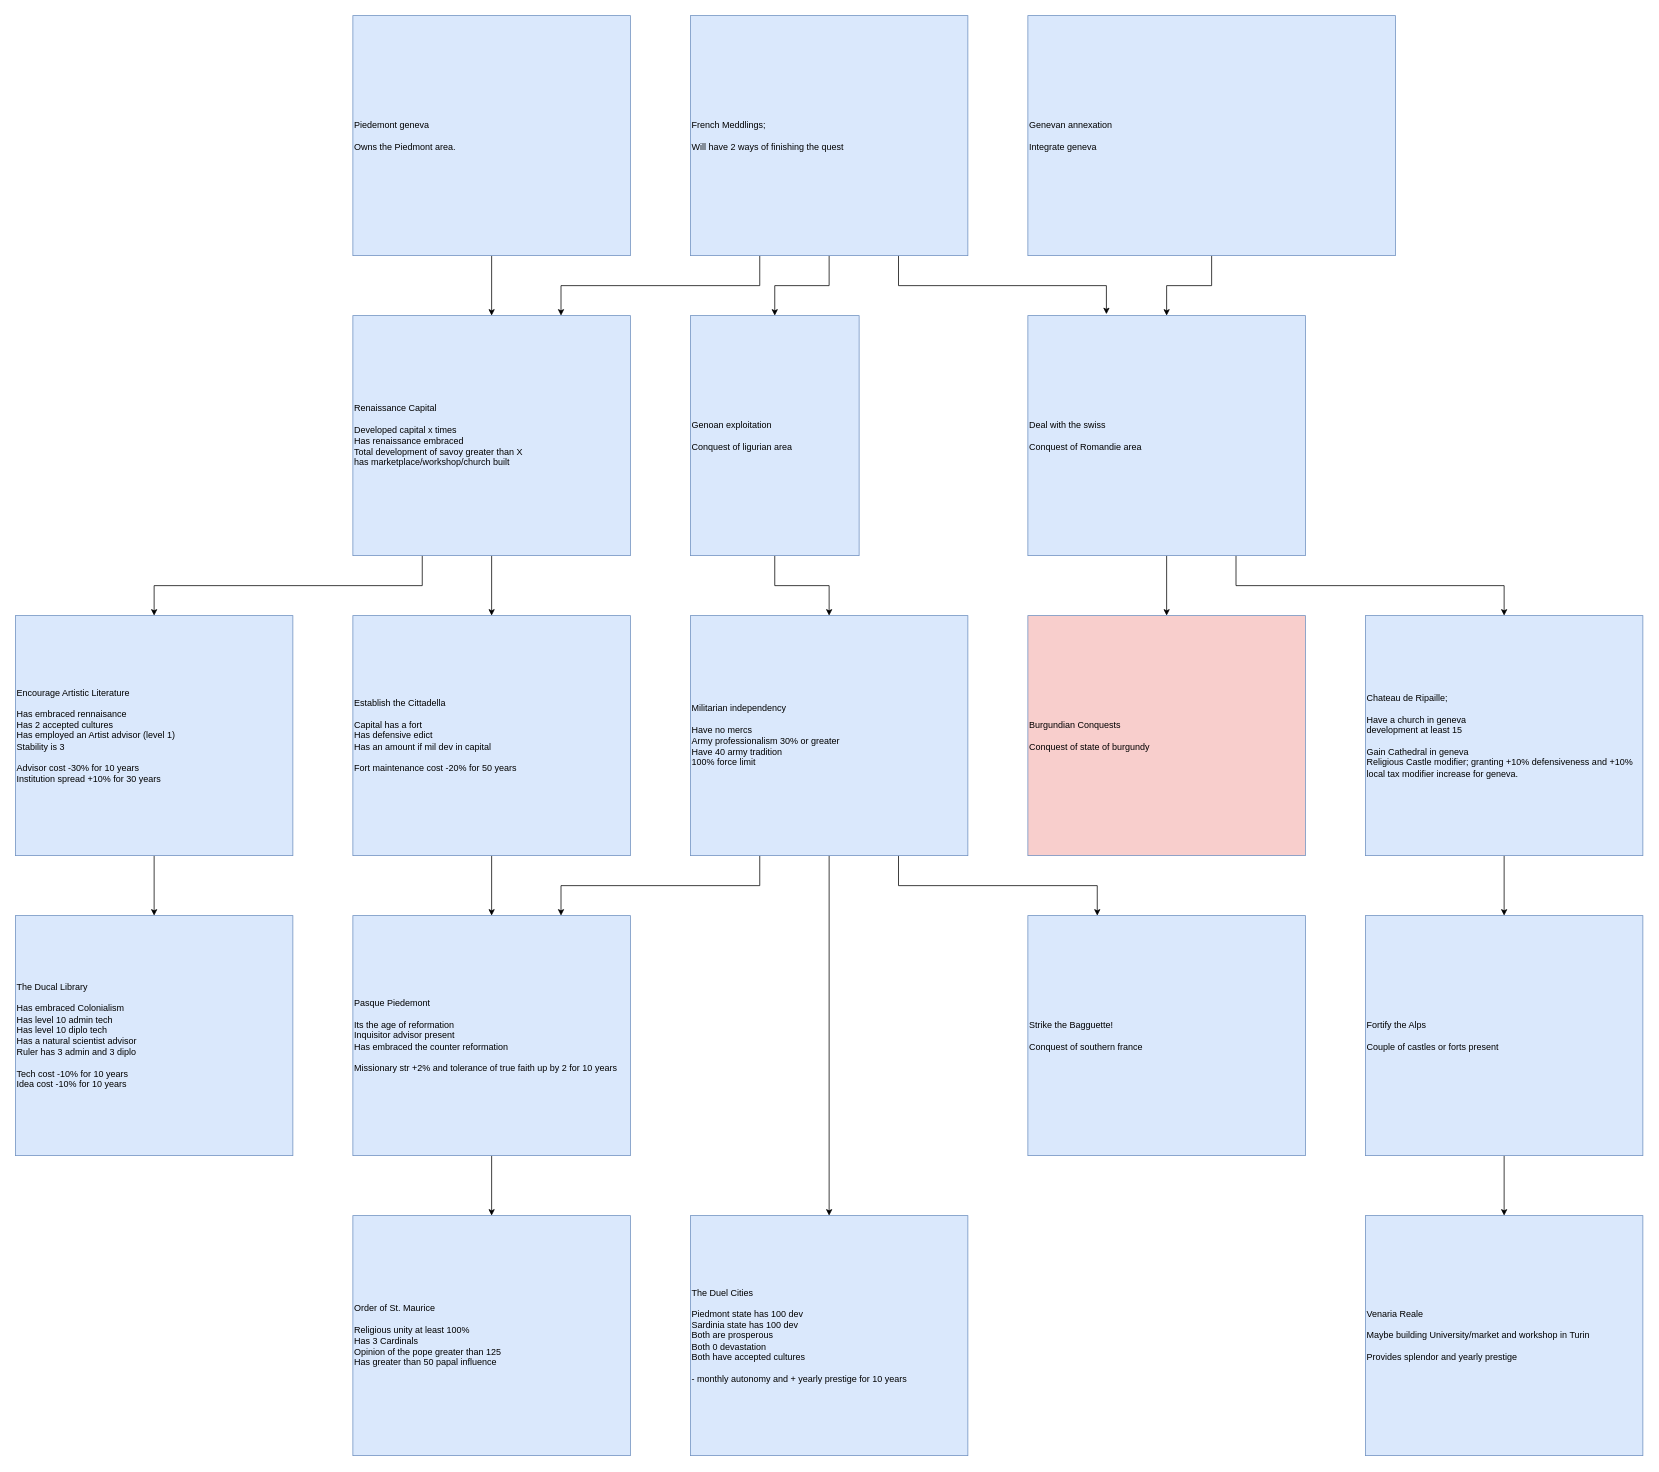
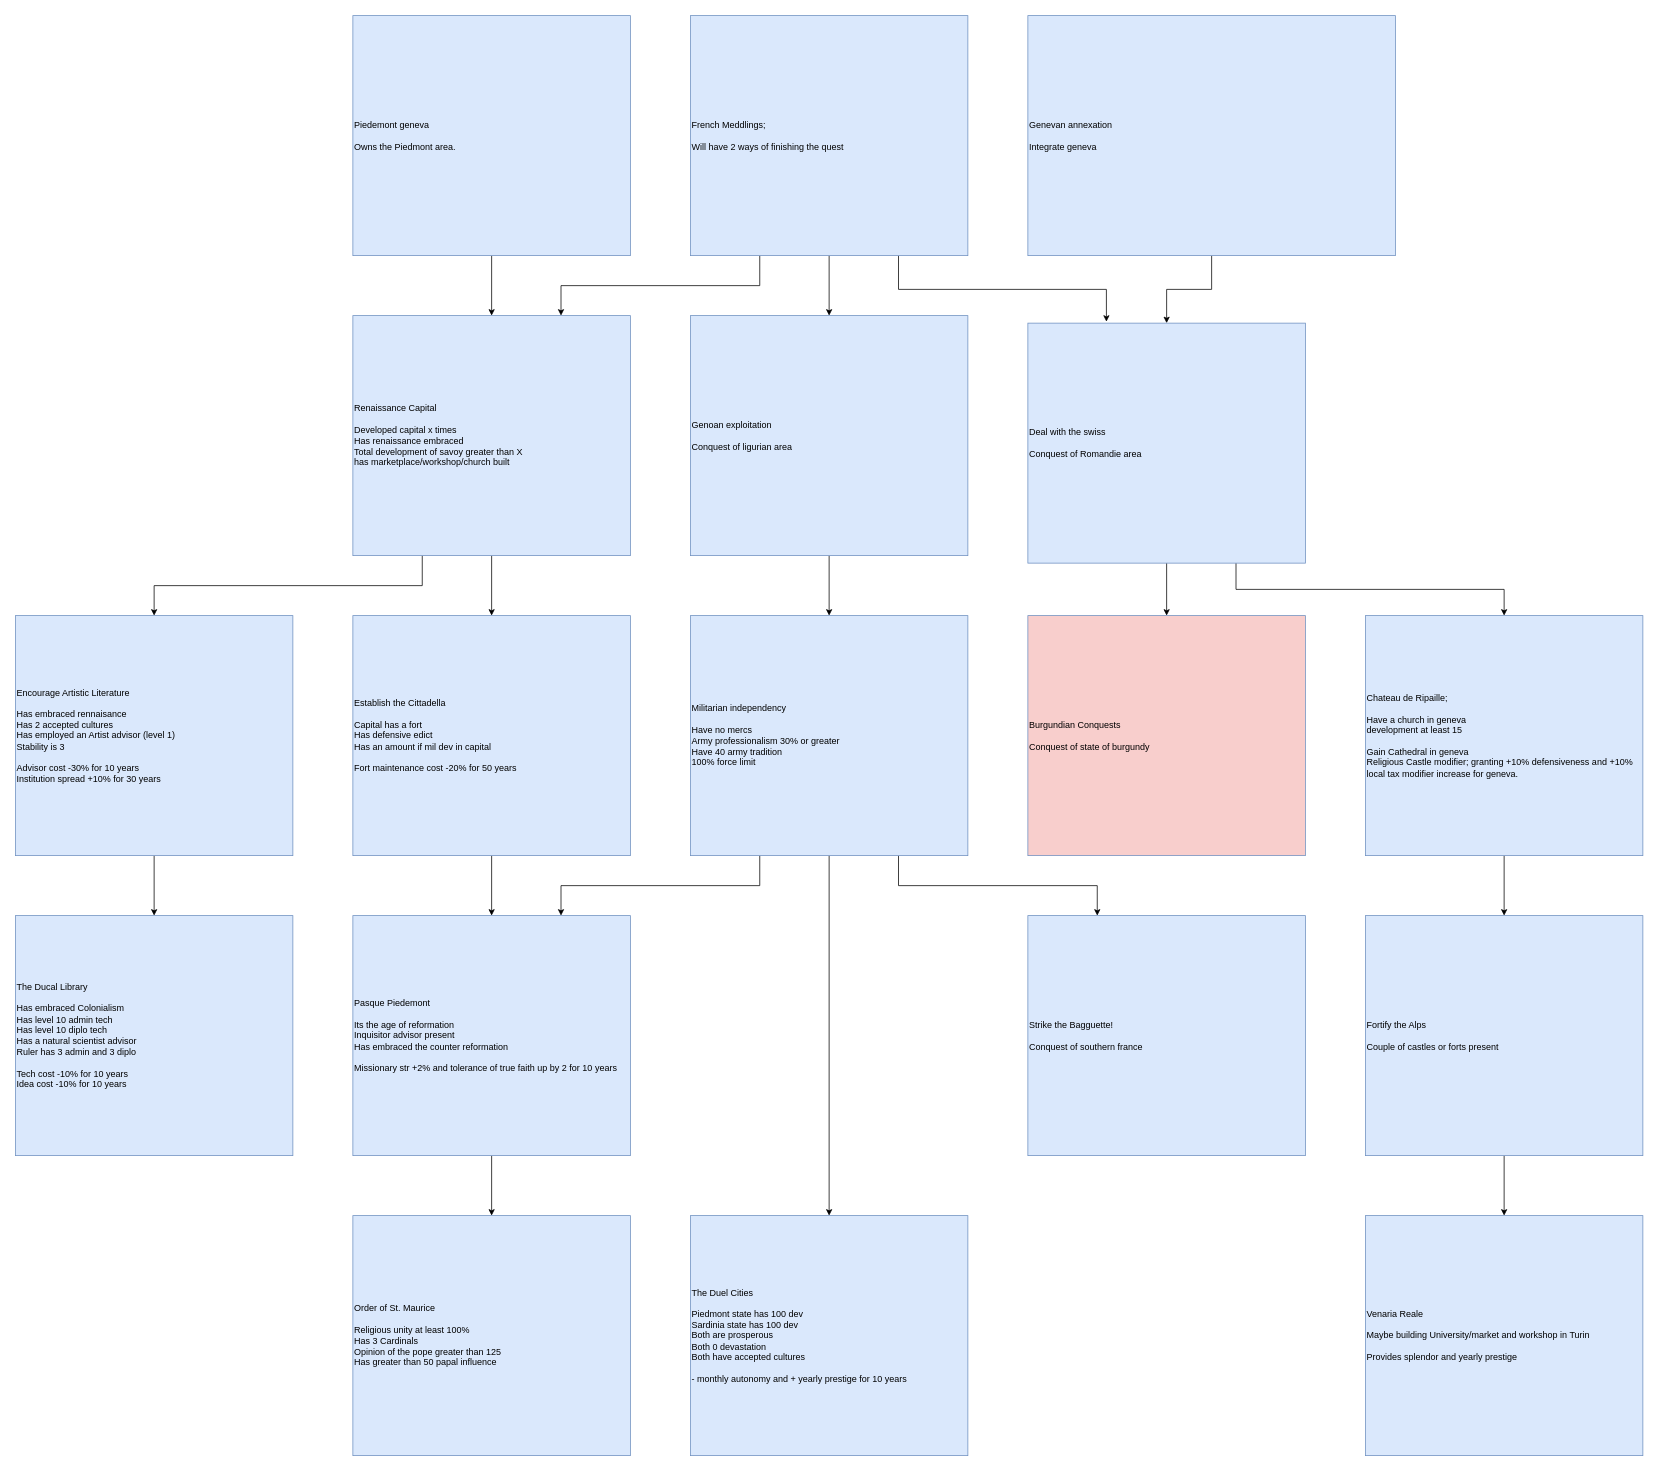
node "Genoan exploitation Conquest of ligurian area": size 169x240 -> 278x240
node "Deal with the swiss Conquest of Romandie area": moved (1167, 435) -> (1167, 443)
